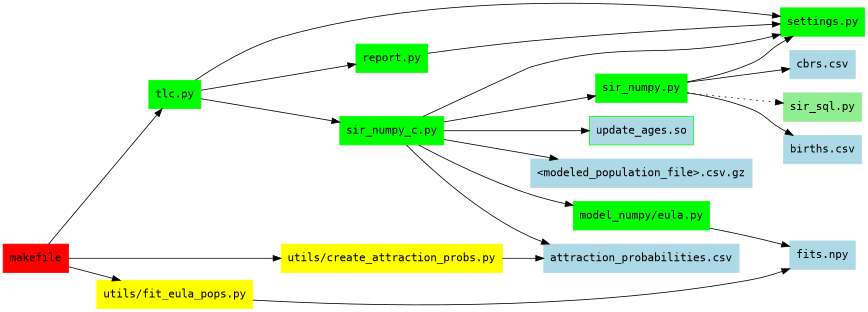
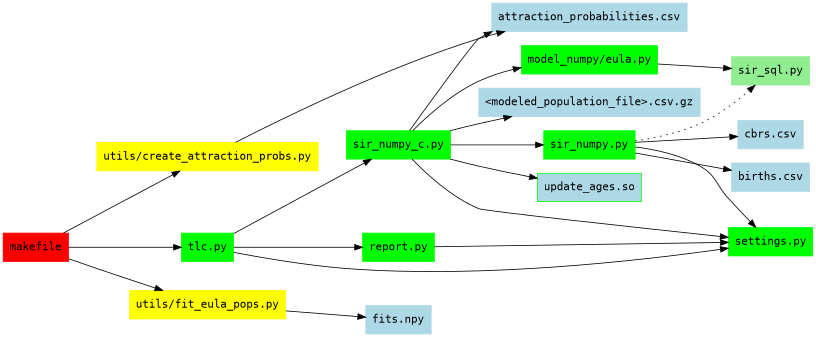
edge "model_numpy/eula.py" -> "fits.npy": now "model_numpy/eula.py" -> "sir_sql.py"
